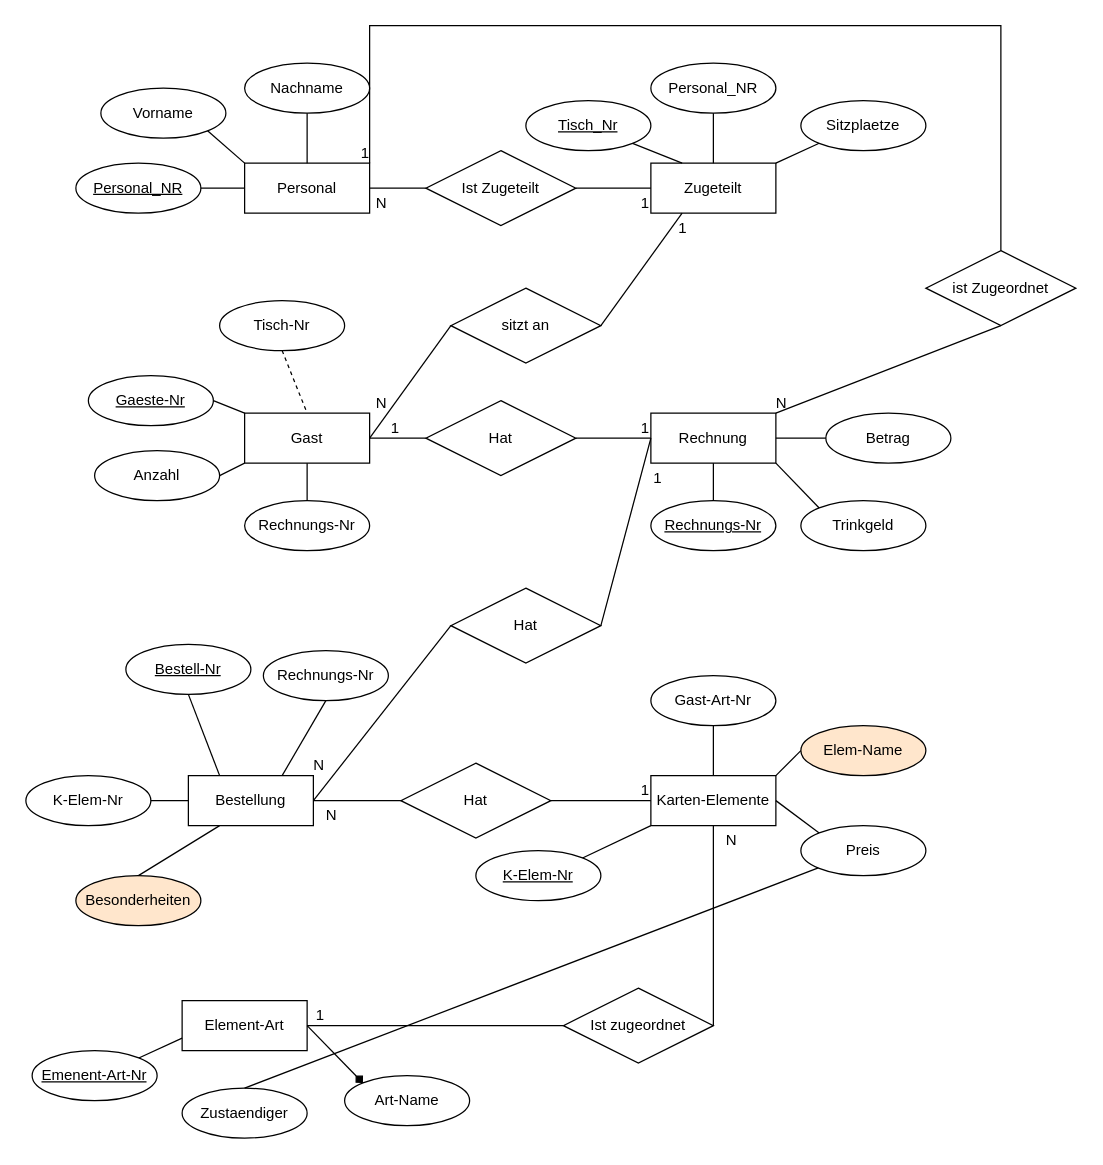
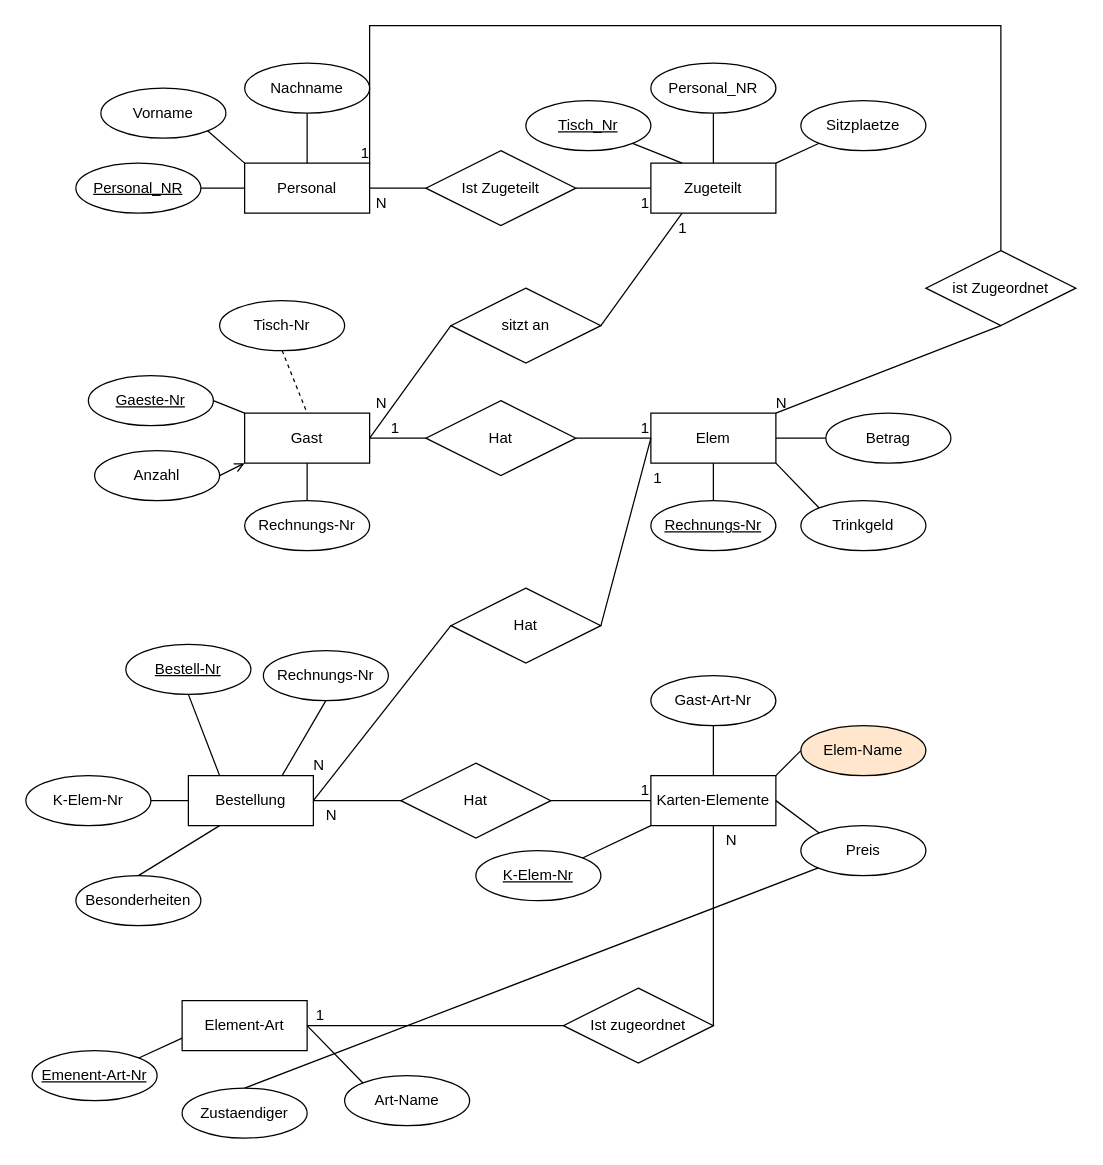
node "Rechnung": label "Rechnung" -> "Elem"
edge "Gast" -- "Anzahl": arrowhead none -> open
node "Besonderheiten": fillcolor #ffe6cc -> #ffffff
edge "Element-Art" -> "Art-Name": arrowhead diamond -> none
